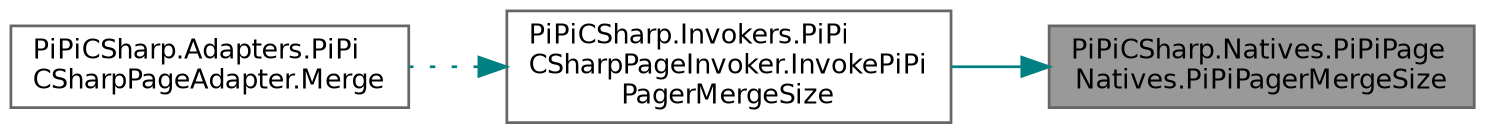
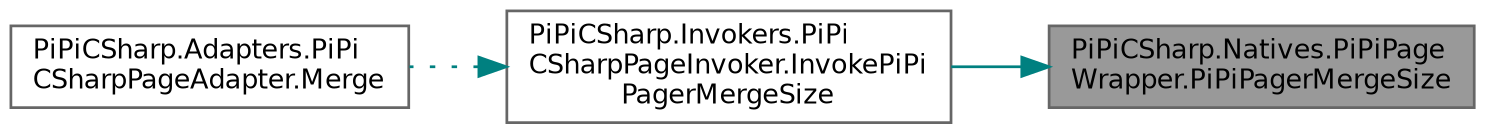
node "PiPiCSharp.Natives.PiPiPage Natives.PiPiPagerMergeSize": label "PiPiCSharp.Natives.PiPiPage Natives.PiPiPagerMergeSize" -> "PiPiCSharp.Natives.PiPiPage Wrapper.PiPiPagerMergeSize"
